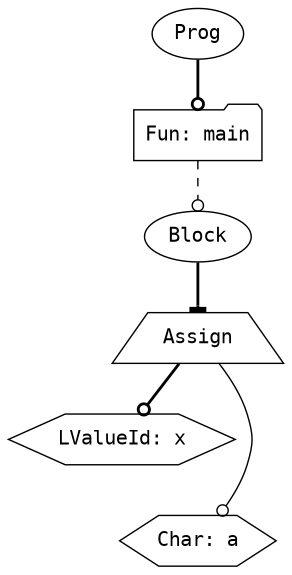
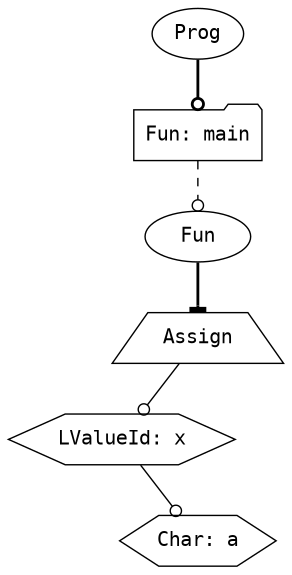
node "Block": label "Block" -> "Fun"
edge "Assign" -> "LValueId: x": style bold -> solid
edge "Assign" -> "Char: a": now "LValueId: x" -> "Char: a"
